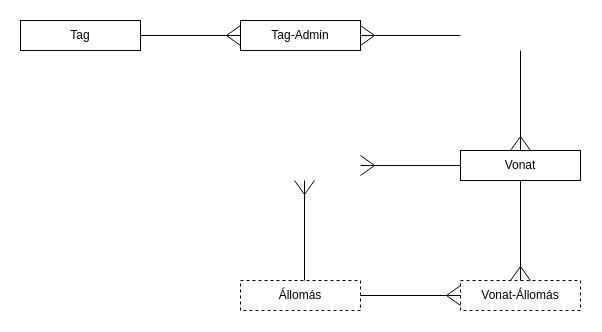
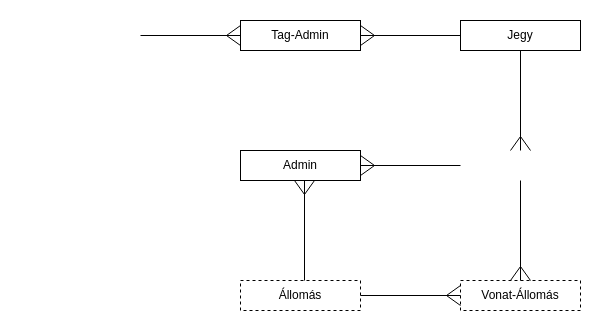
node "Tag": removed
node "Jegy": added
node "Admin": added
node "Vonat": removed
